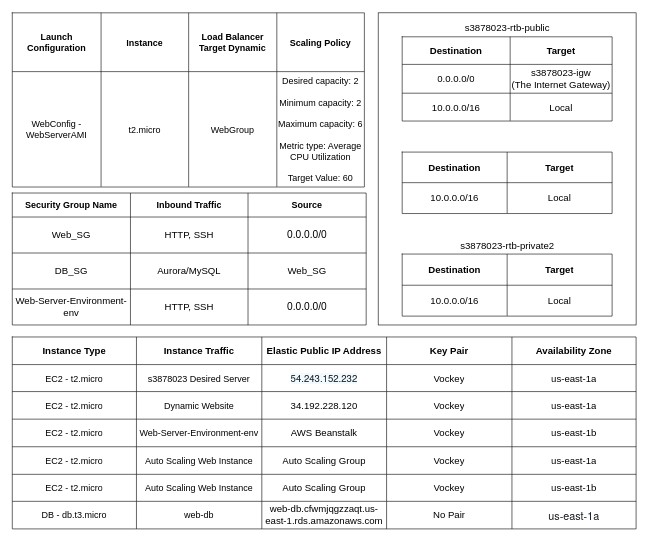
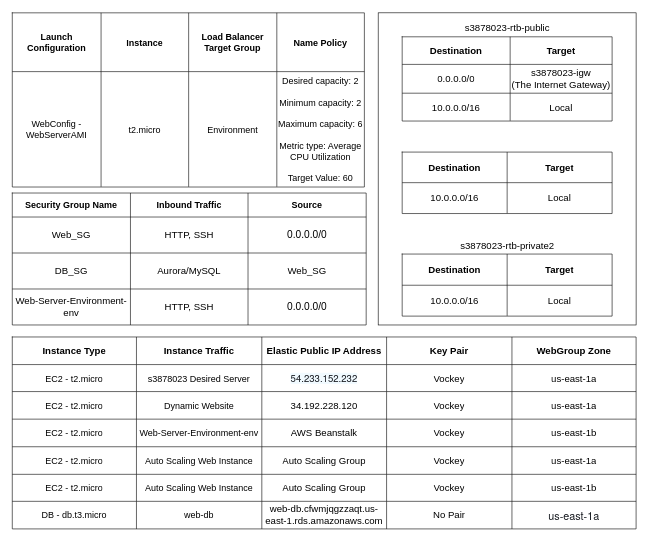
node "Load Balancer Target Dynamic": label "Load Balancer Target Dynamic" -> "Load Balancer Target Group"
node "Scaling Policy": label "Scaling Policy" -> "Name Policy"
node "WebGroup": label "WebGroup" -> "Environment"
node "Availability Zone": label "Availability Zone" -> "WebGroup Zone"
node "54.243.152.232": label "54.243.152.232" -> "54.233.152.232"
